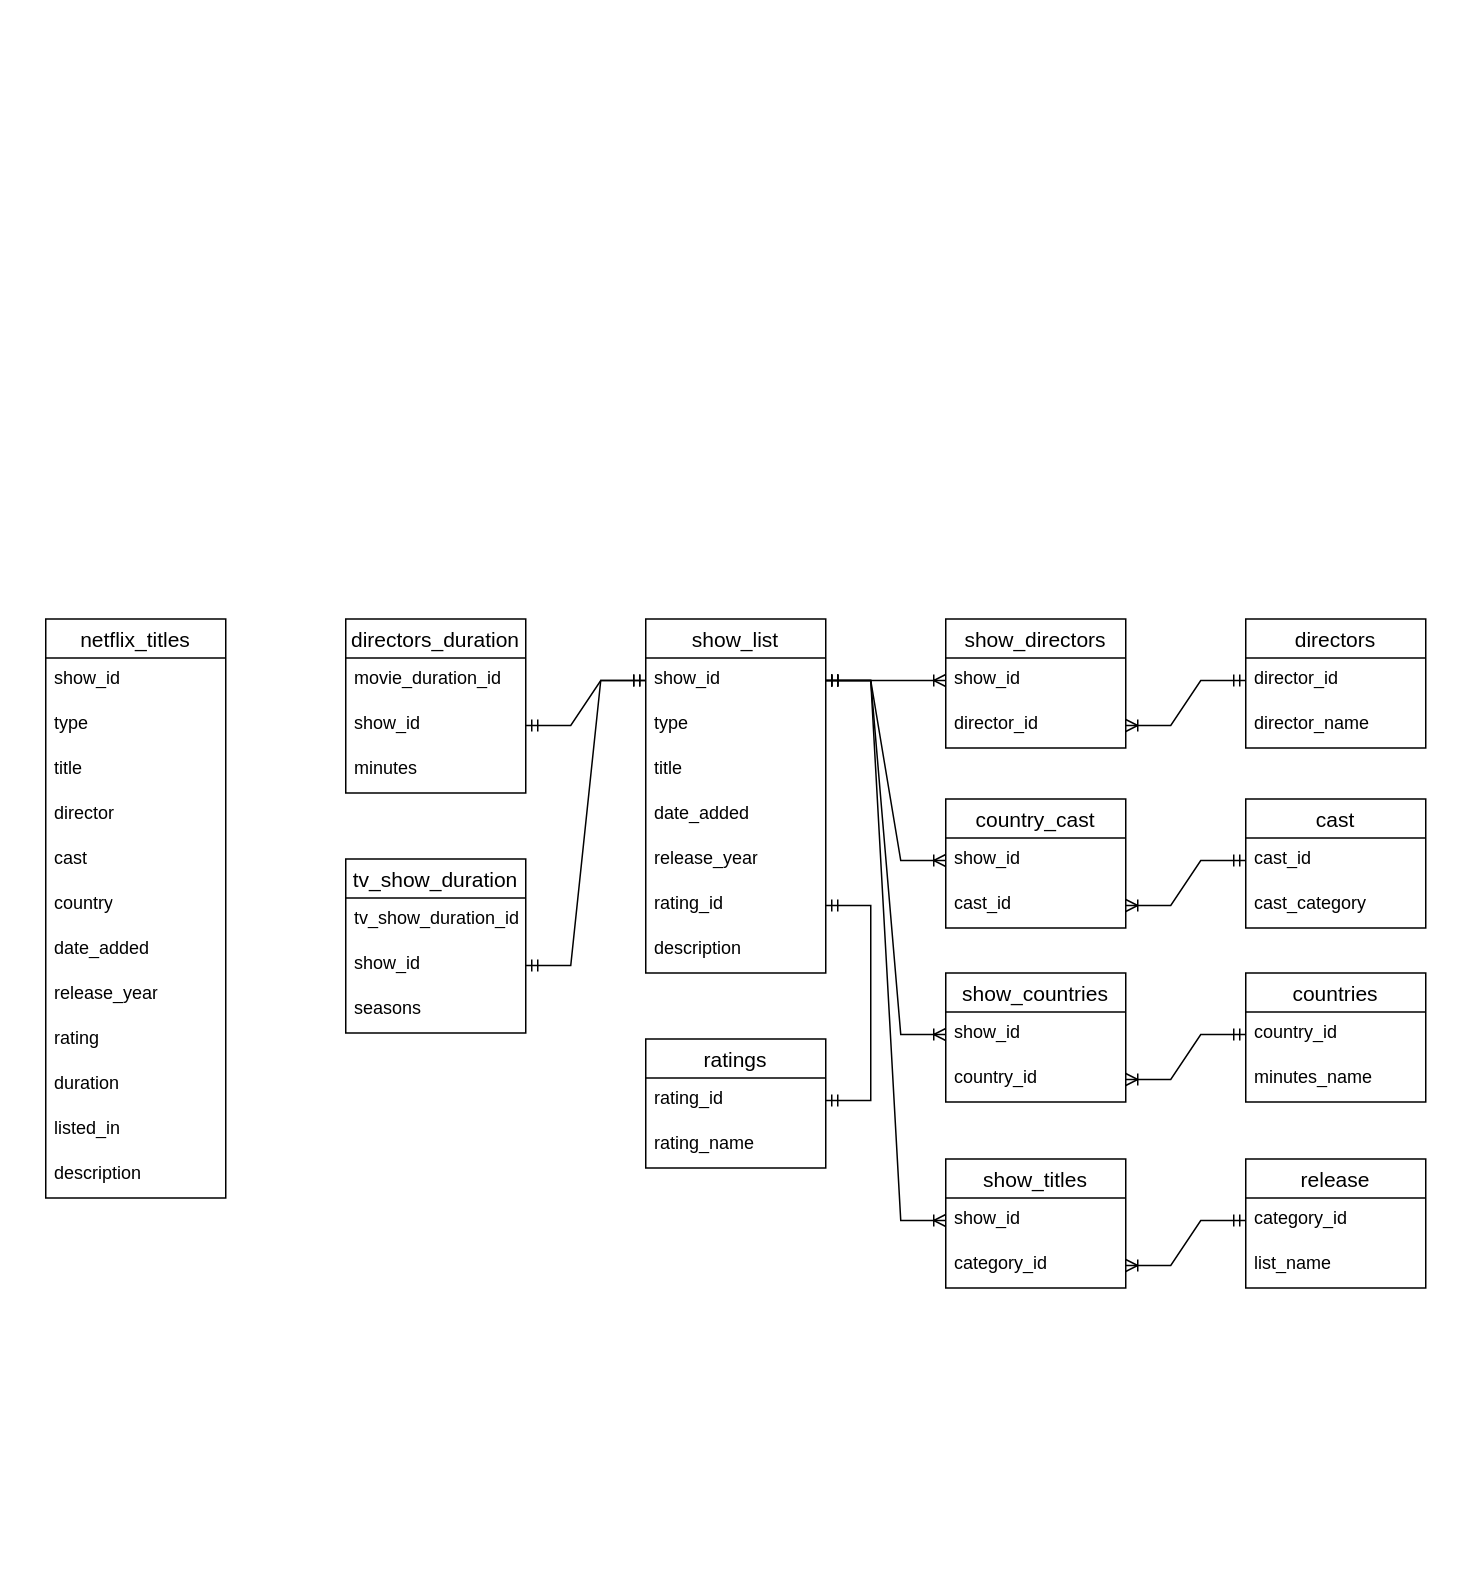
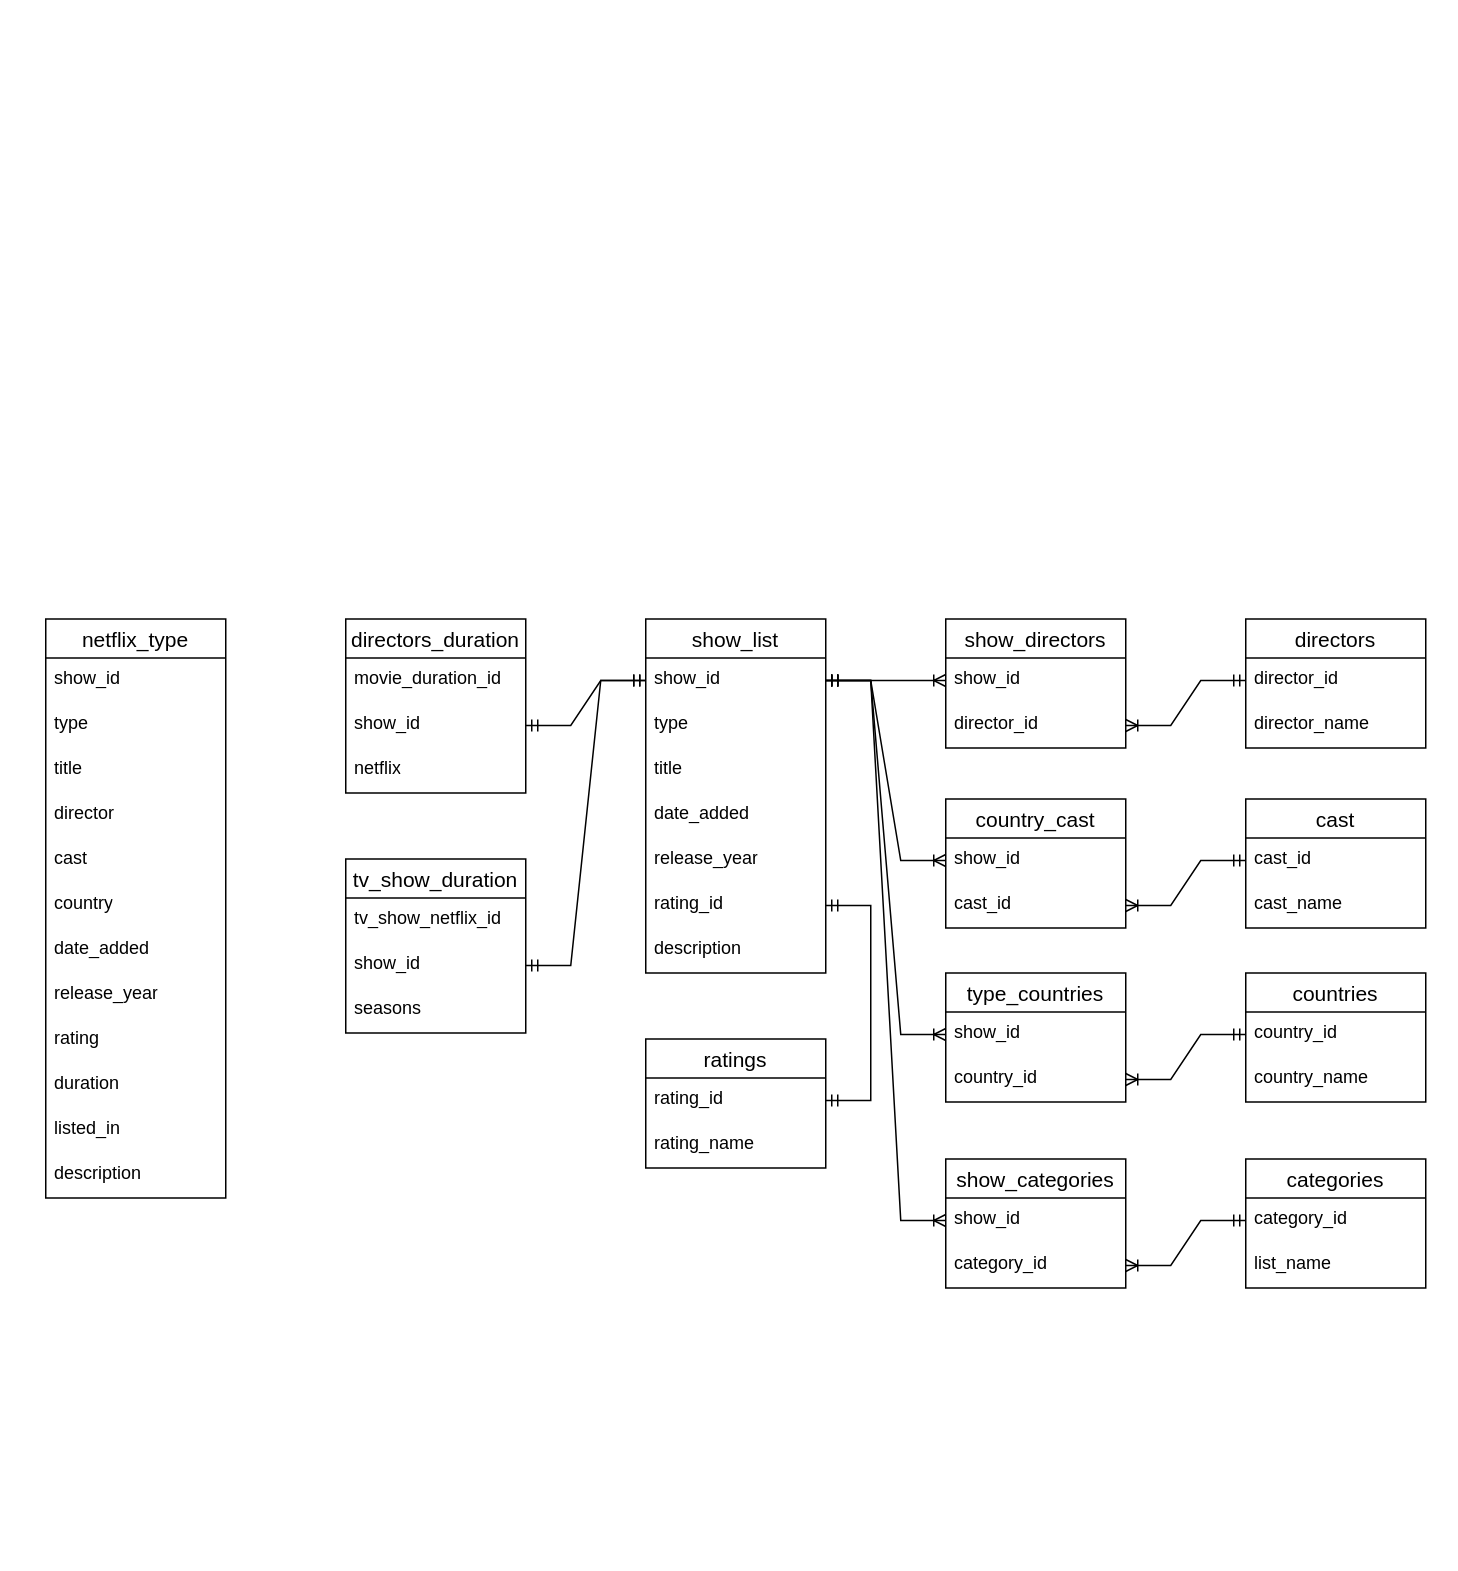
node "netflix_titles": label "netflix_titles" -> "netflix_type"
node "minutes": label "minutes" -> "netflix"
node "cast_category": label "cast_category" -> "cast_name"
node "tv_show_duration_id": label "tv_show_duration_id" -> "tv_show_netflix_id"
node "show_countries": label "show_countries" -> "type_countries"
node "minutes_name": label "minutes_name" -> "country_name"
node "show_titles": label "show_titles" -> "show_categories"
node "release": label "release" -> "categories"
